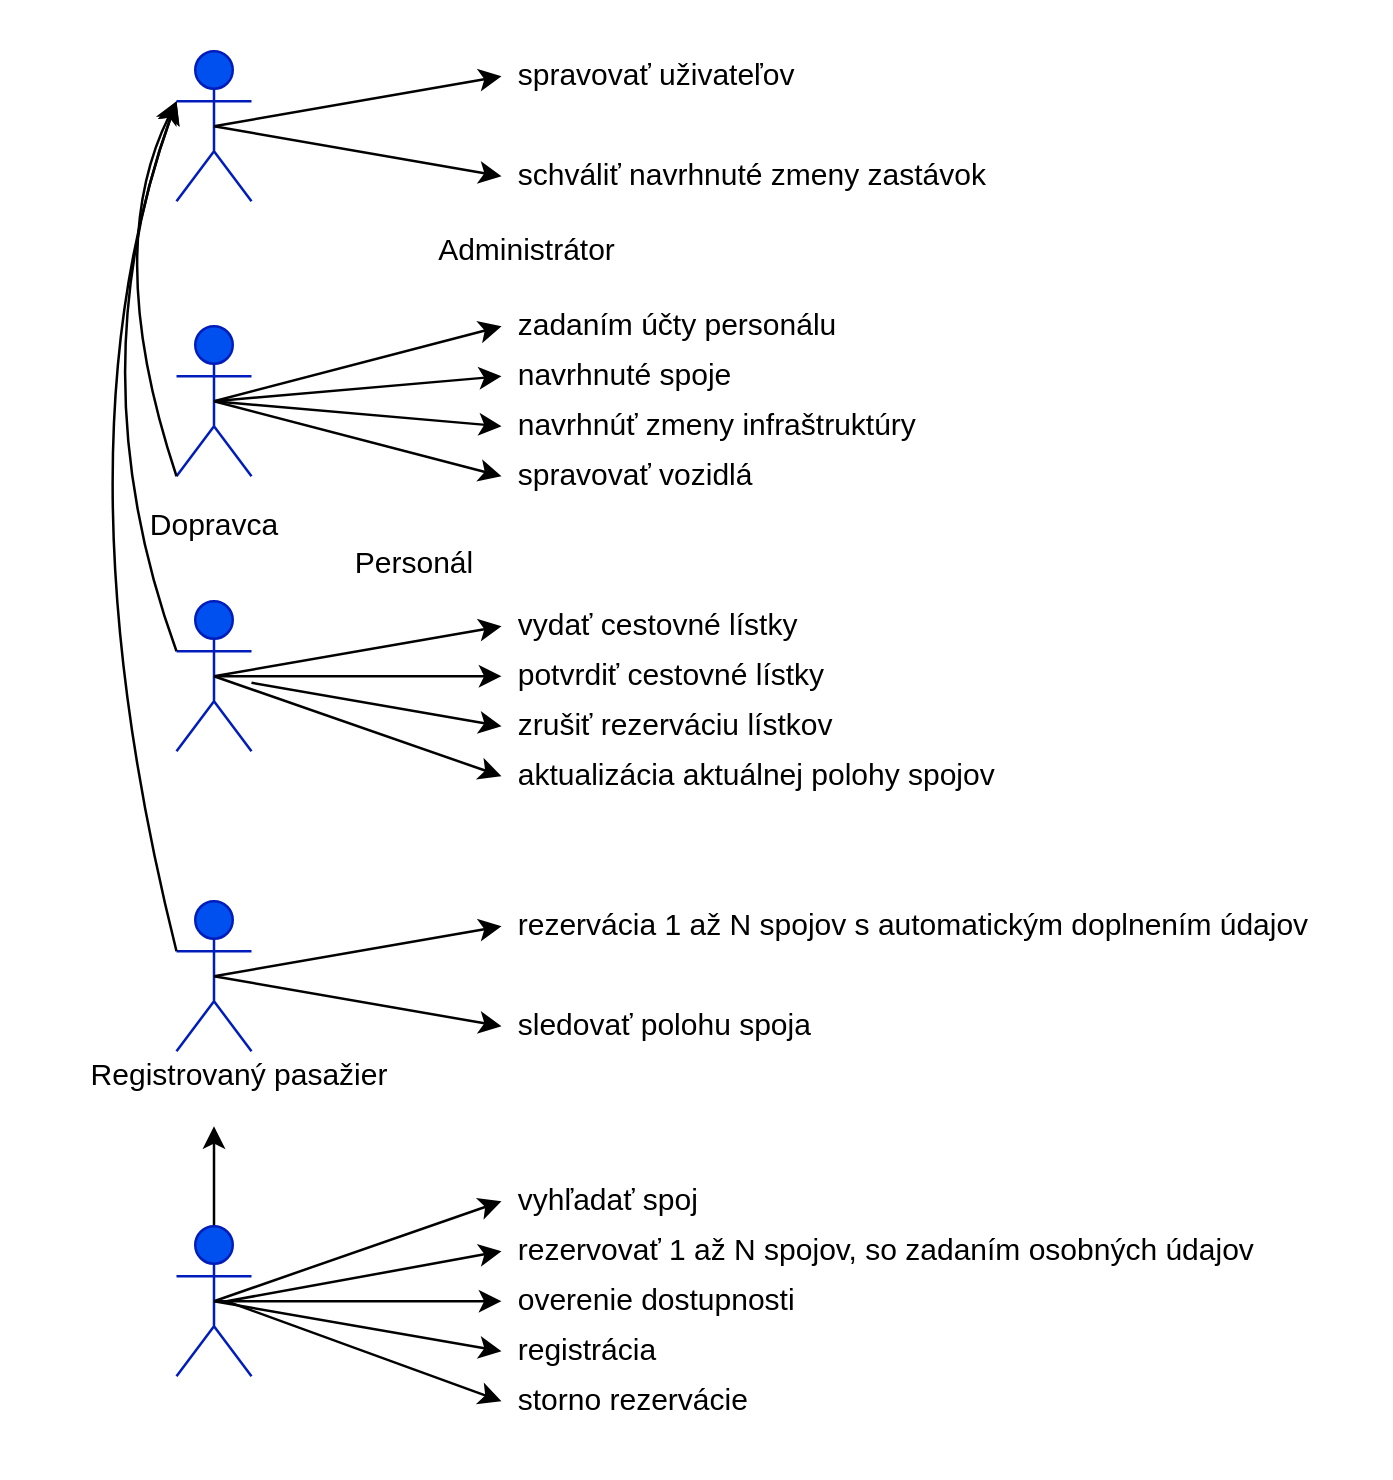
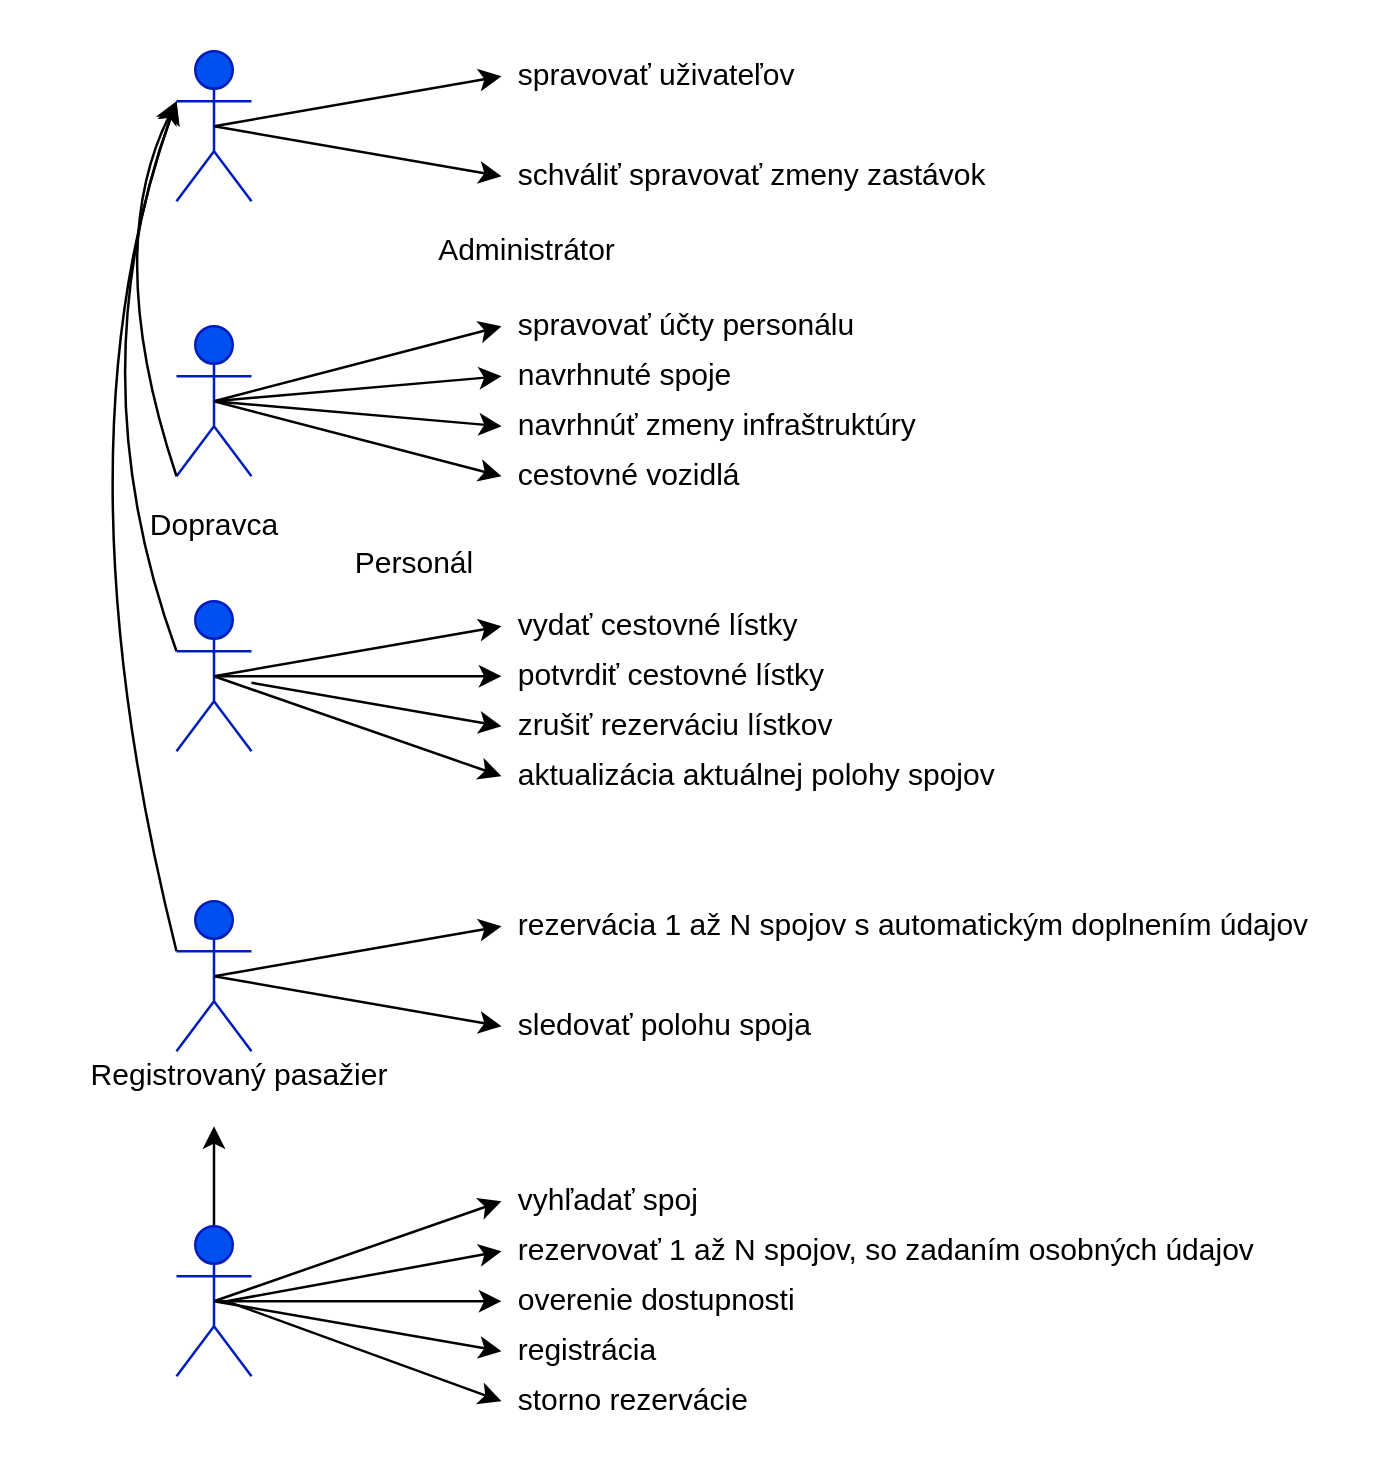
node "schváliť navrhnuté zmeny zastávok": label "schváliť navrhnuté zmeny zastávok" -> "schváliť spravovať zmeny zastávok"
node "zadaním účty personálu": label "zadaním účty personálu" -> "spravovať účty personálu"
node "spravovať vozidlá": label "spravovať vozidlá" -> "cestovné vozidlá"
